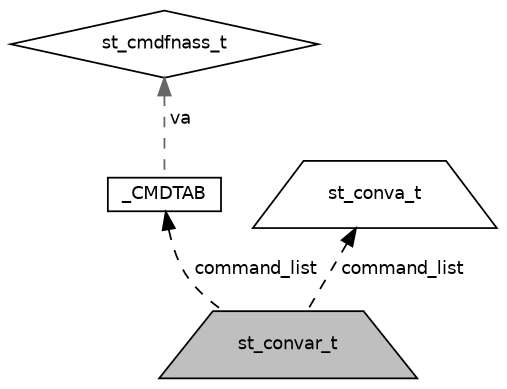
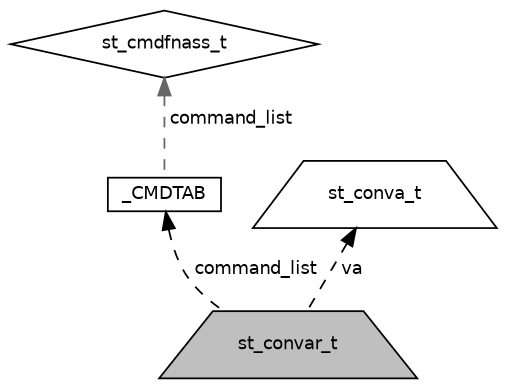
edge "_CMDTAB" -> "st_cmdfnass_t": label " va" -> " command_list"
edge "st_convar_t" -> "st_conva_t": label " command_list" -> " va"
